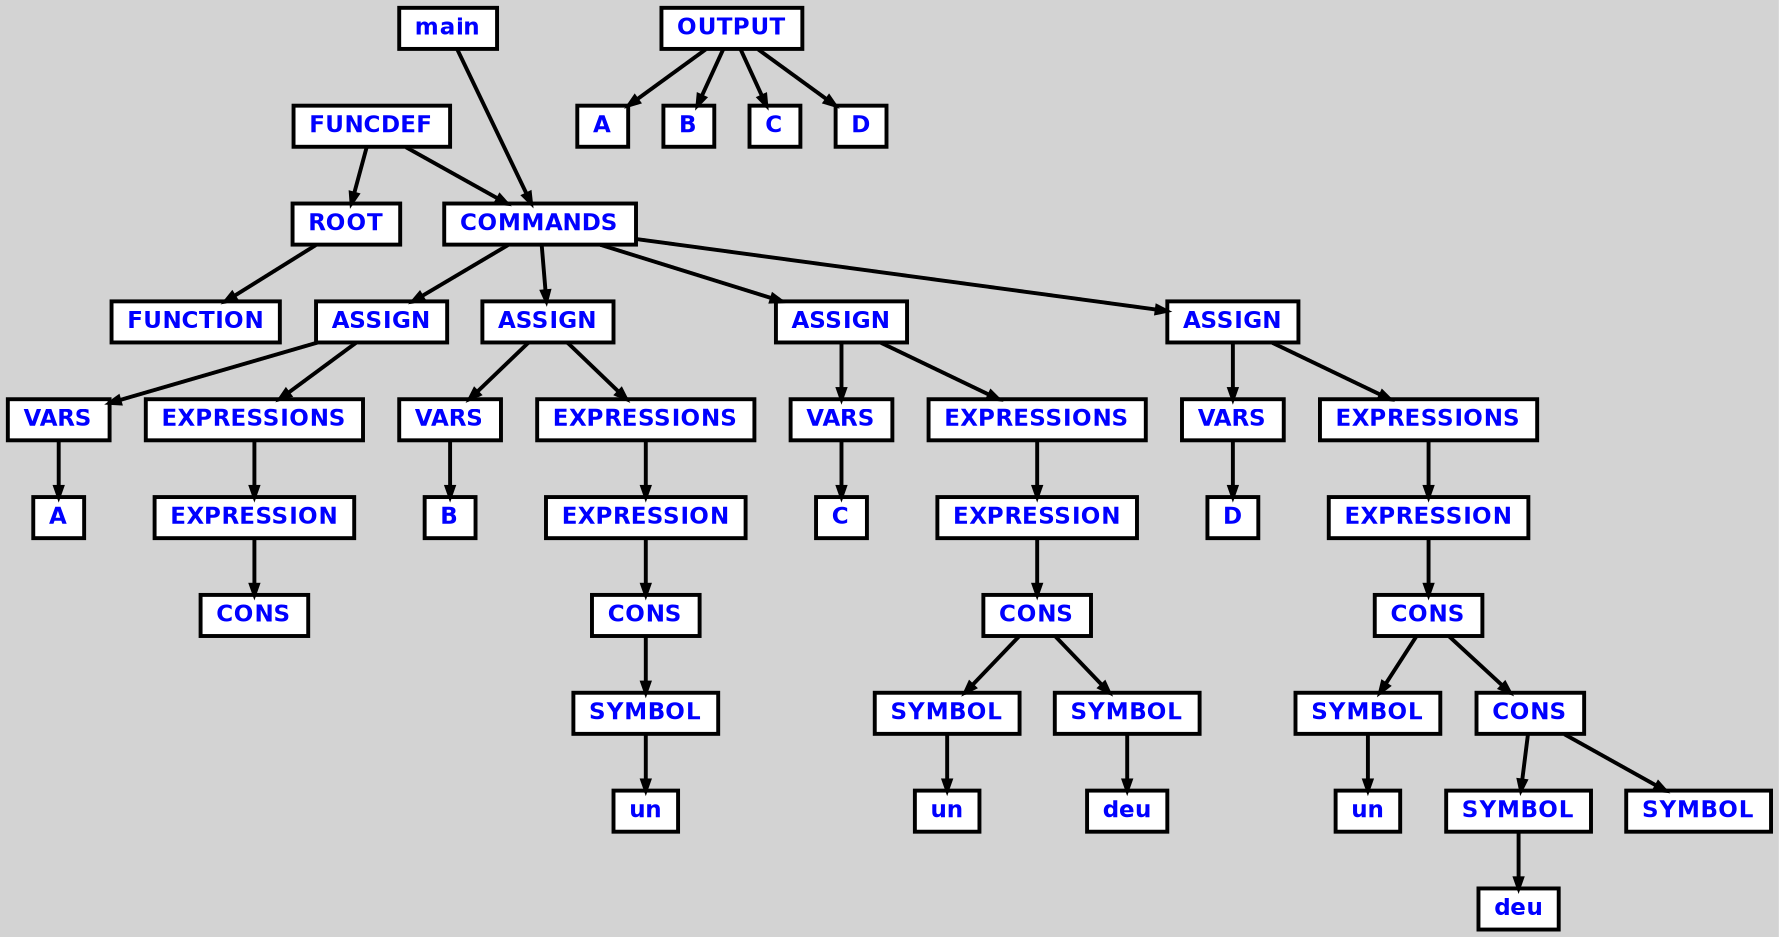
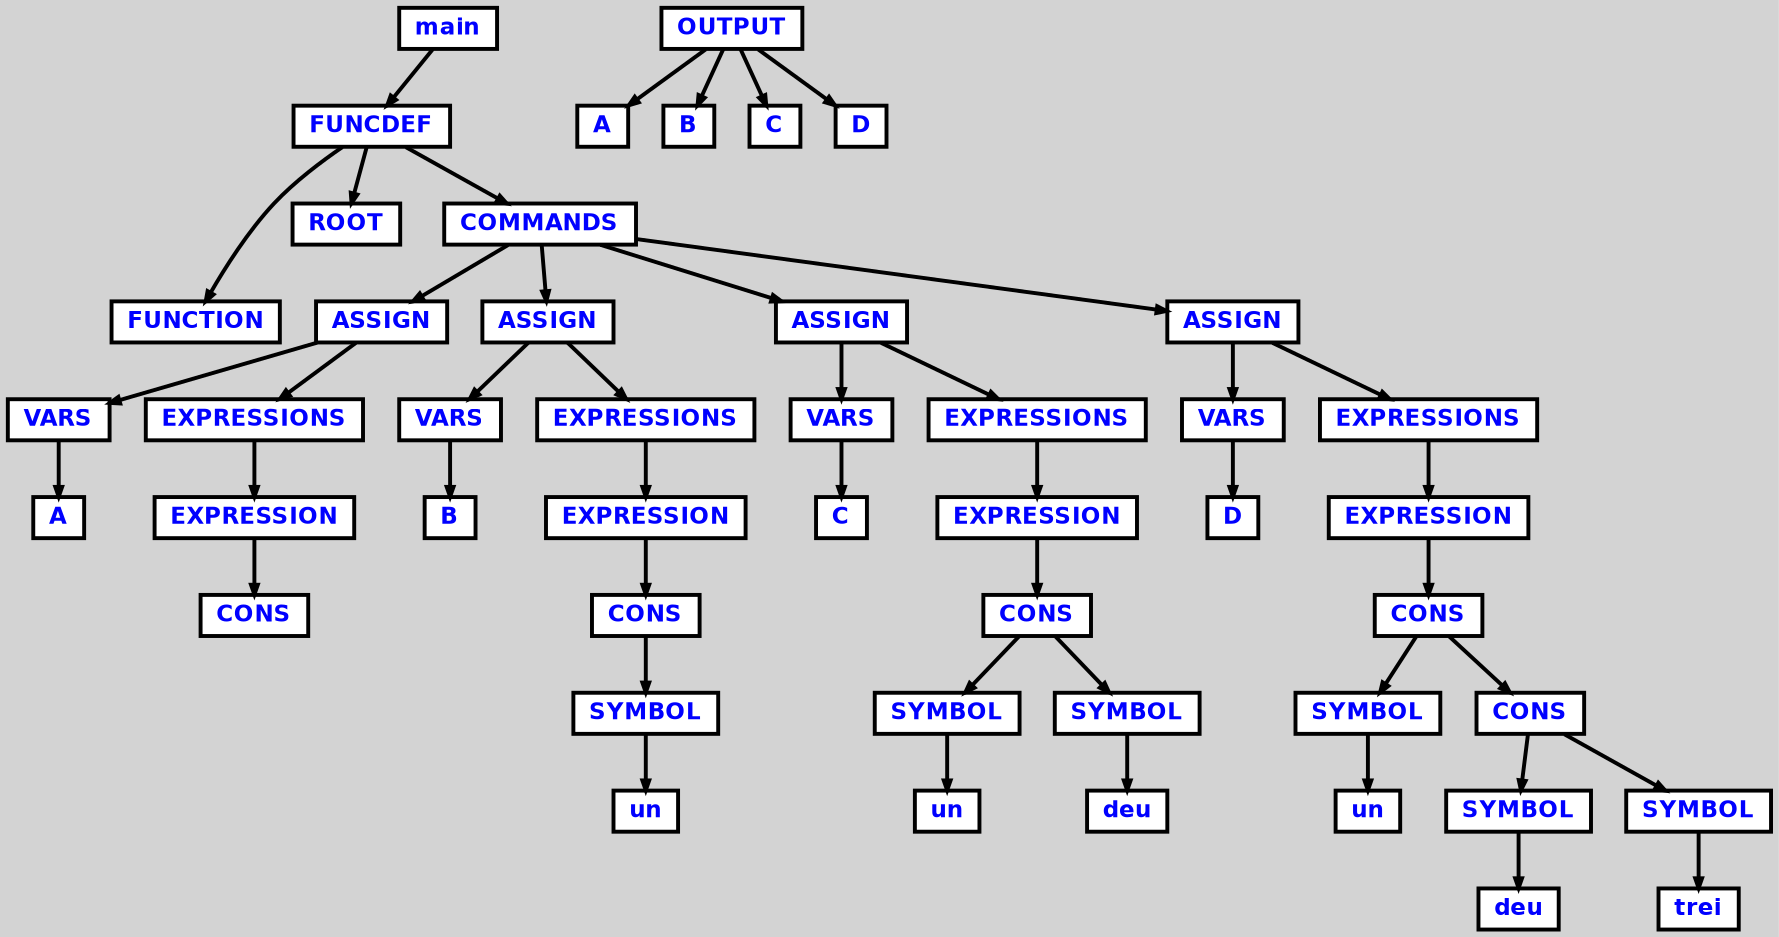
edge "main" -> "COMMANDS": now "main" -> "FUNCDEF"
edge "ROOT" -> "FUNCTION": now "FUNCDEF" -> "FUNCTION"
node "trei": added
